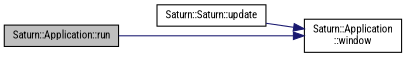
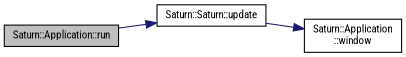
edge "Saturn::Application::run" -> "Saturn::Application ::window": now "Saturn::Application::run" -> "Saturn::Saturn::update"
